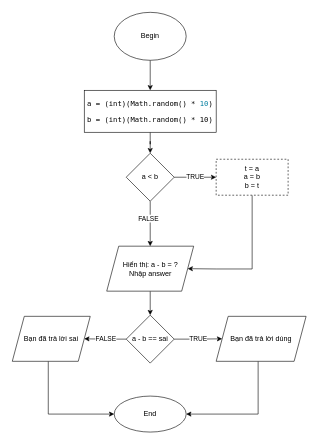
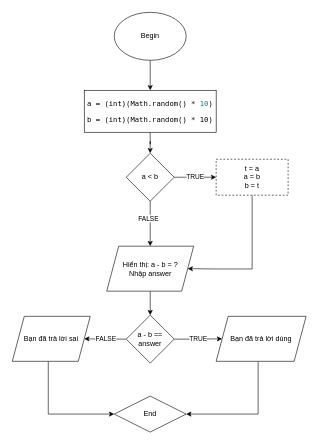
node "a - b == sai": label "a - b == sai" -> "a - b == answer"
node "End": shape ellipse -> diamond
